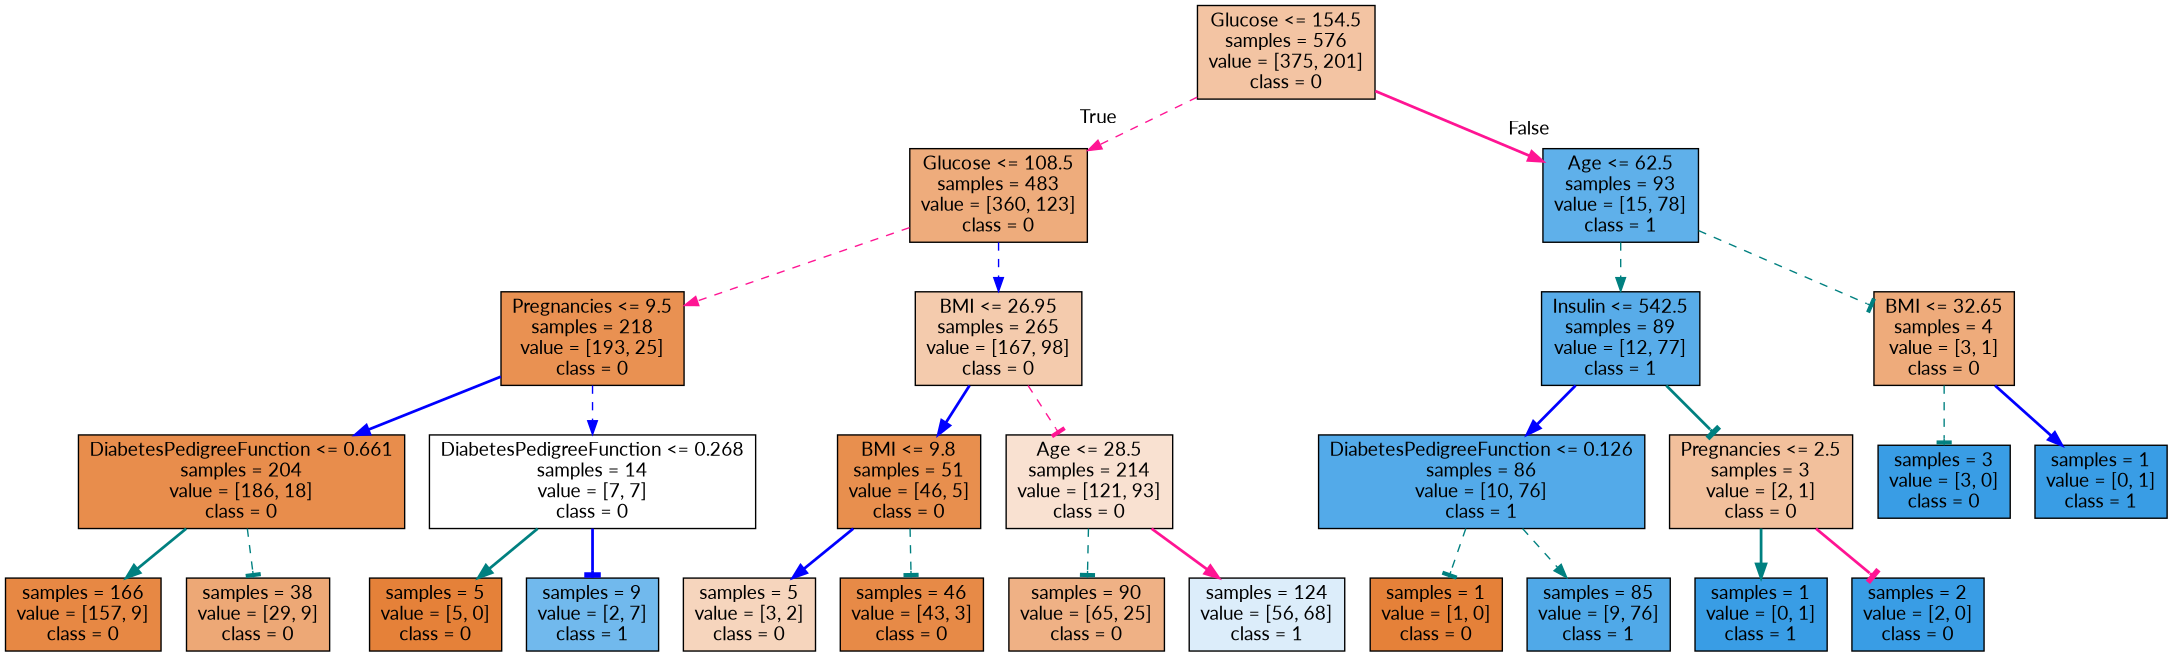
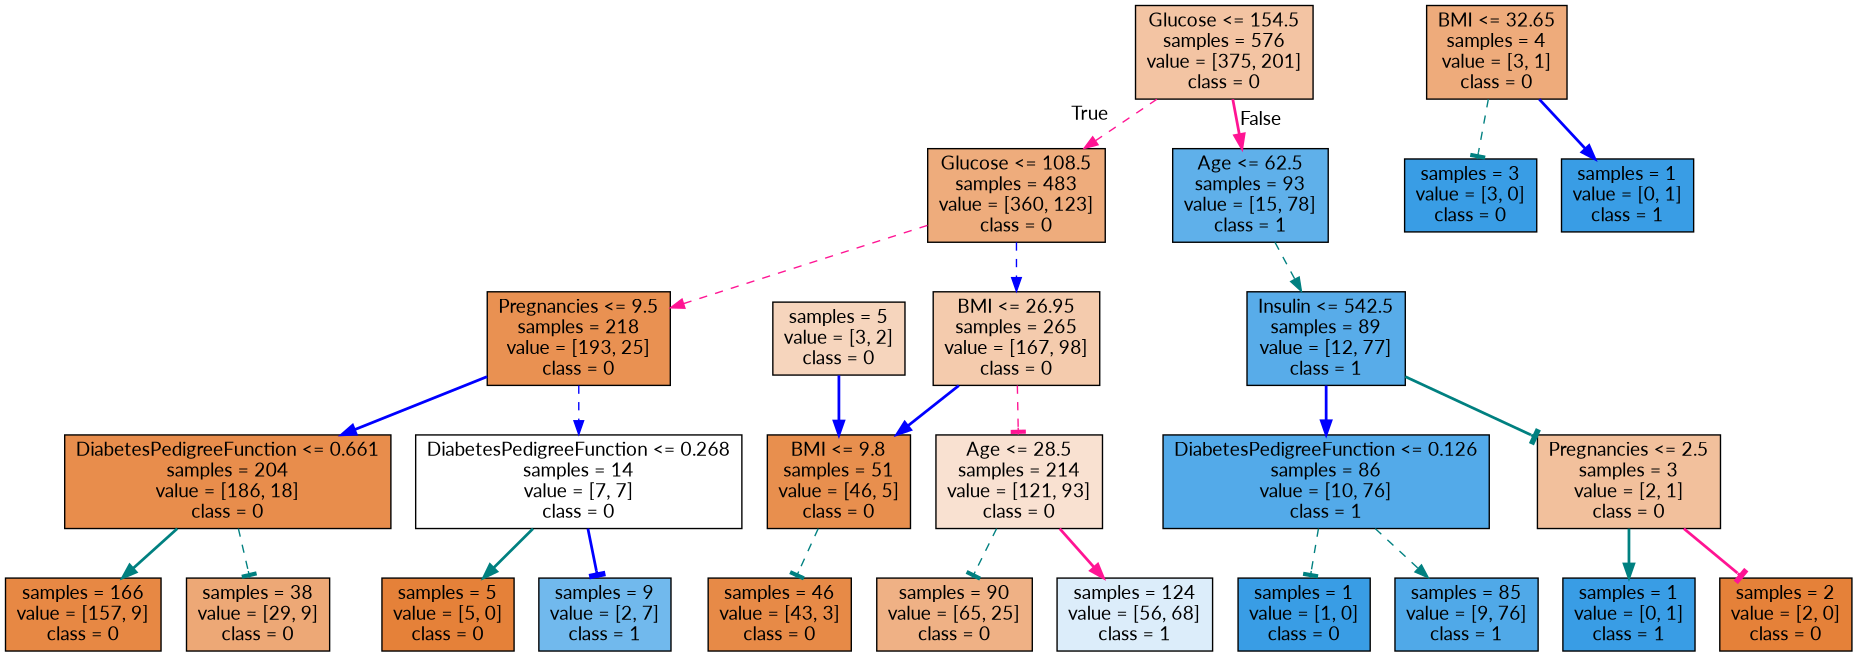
edge "Age <= 62.5 samples = 93 value = [15, 78] class = 1" -> "BMI <= 32.65 samples = 4 value = [3, 1] class = 0": removed
edge "BMI <= 9.8 samples = 51 value = [46, 5] class = 0" -> "samples = 5 value = [3, 2] class = 0": reversed
node "samples = 1 value = [1, 0] class = 0": fillcolor #e58139ff -> #399de5ff
node "samples = 2 value = [2, 0] class = 0": fillcolor #399de5ff -> #e58139ff
